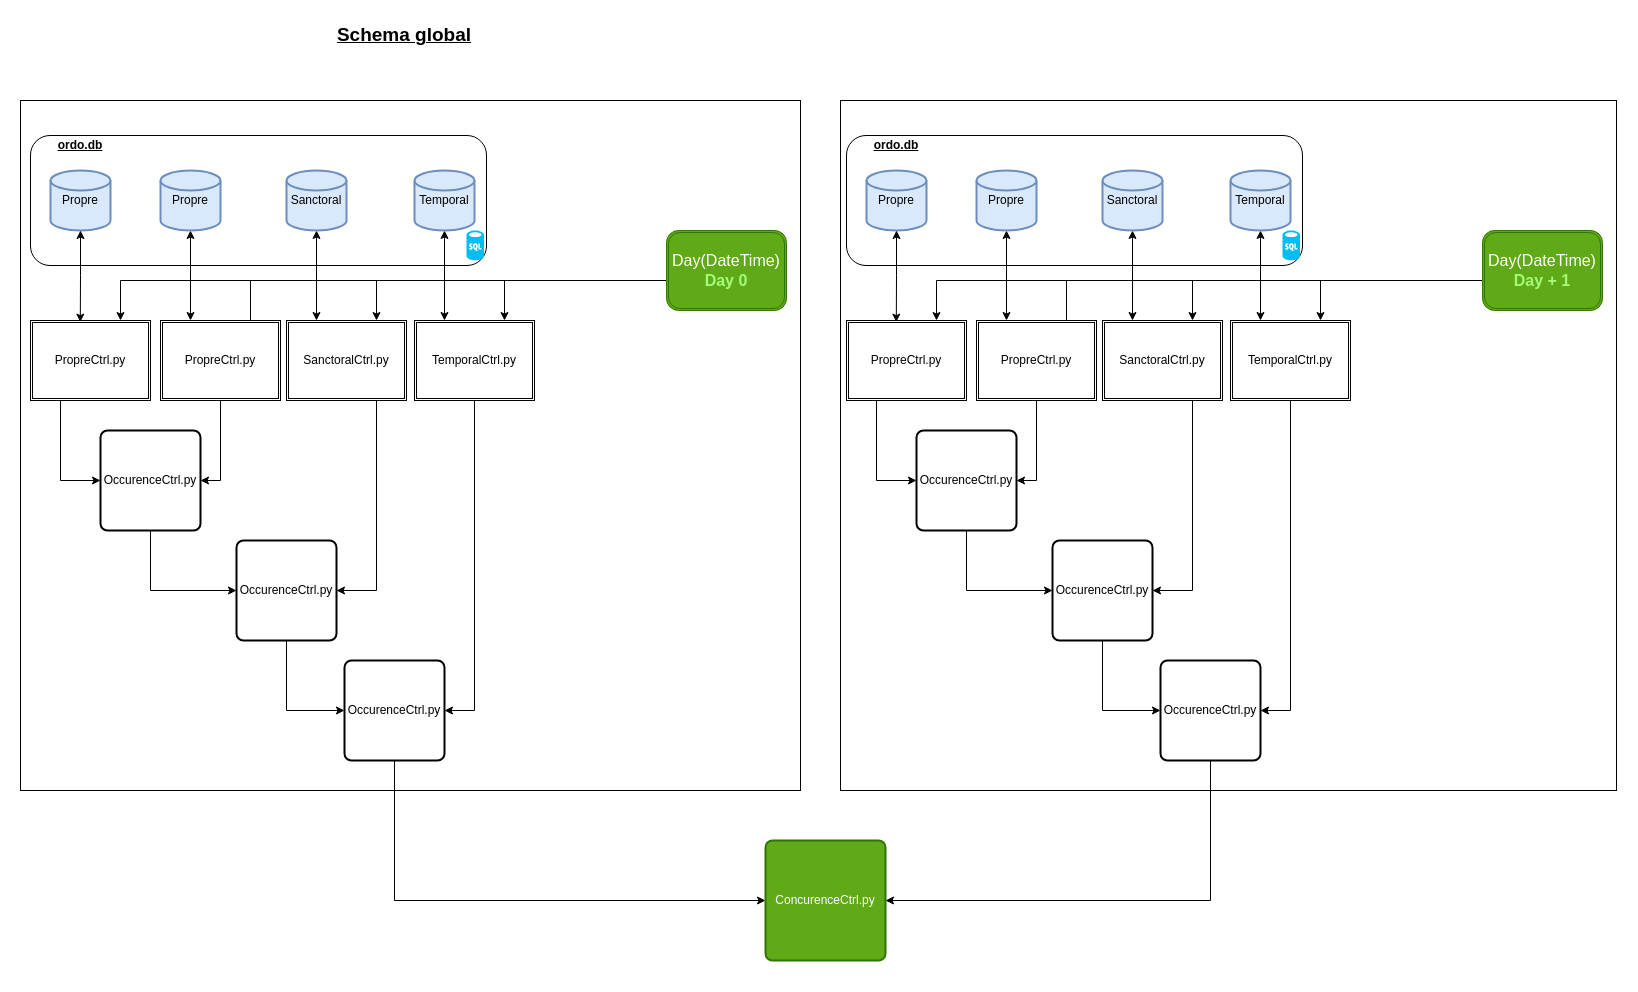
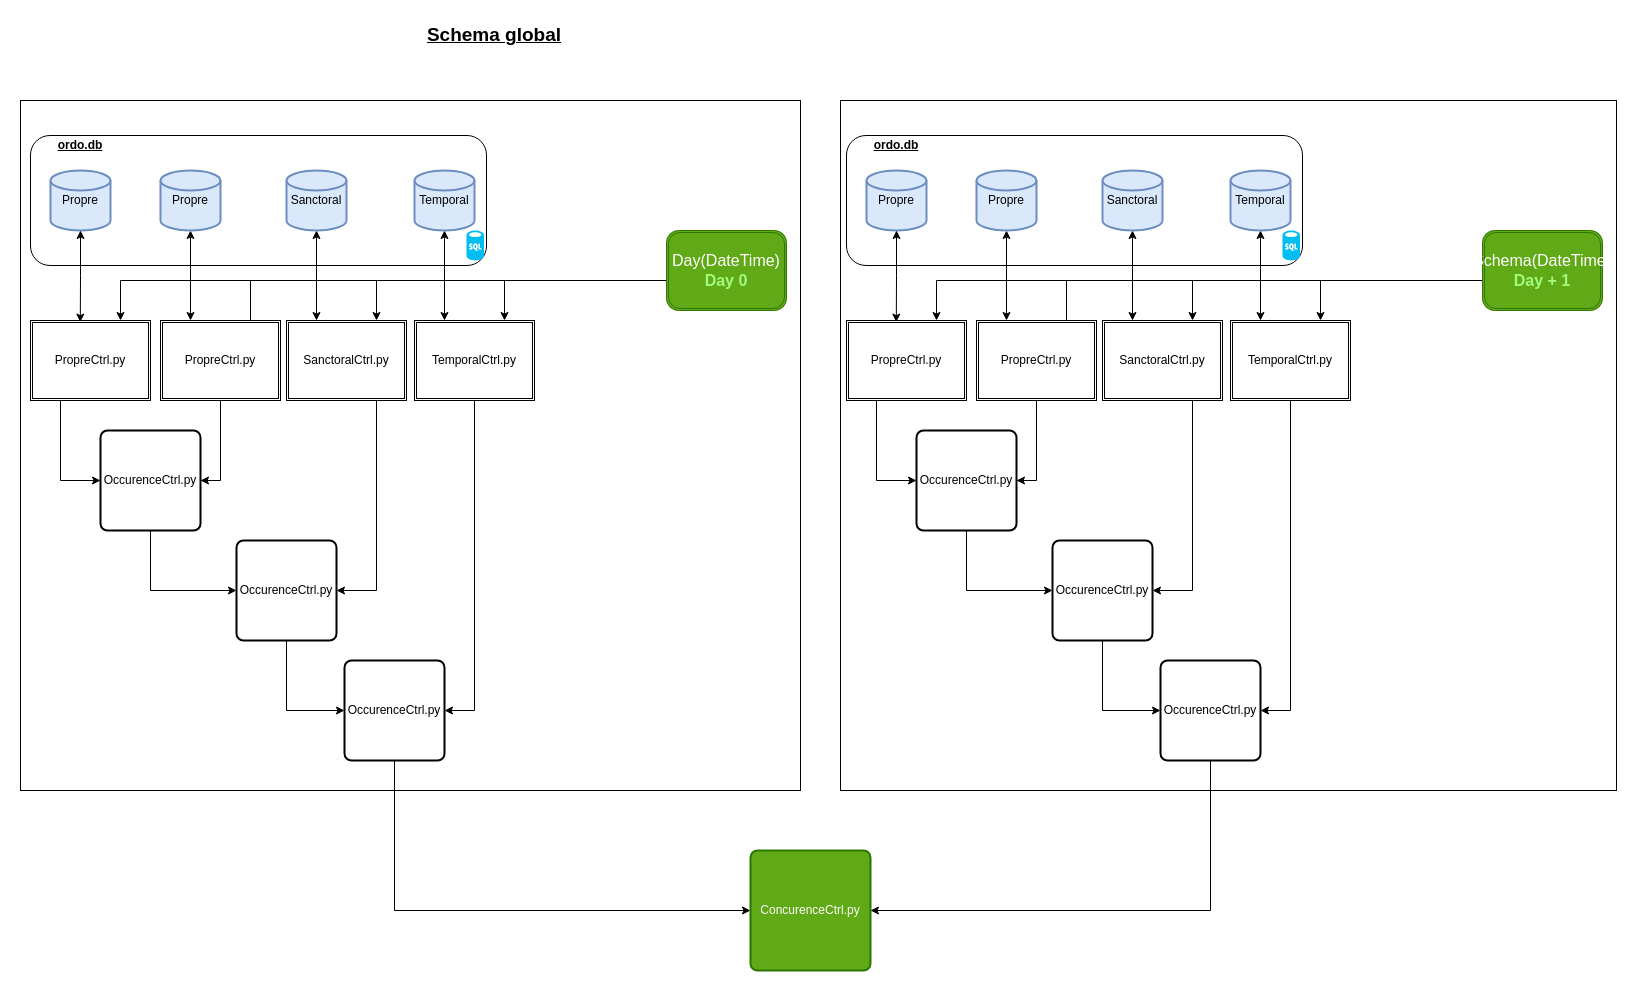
node "Schema global": moved (405, 36) -> (495, 36)
node "Day(DateTime) Day + 1": label "Day(DateTime) Day + 1" -> "Schema(DateTime) Day + 1"
node "ConcurenceCtrl.py": moved (826, 901) -> (811, 911)
